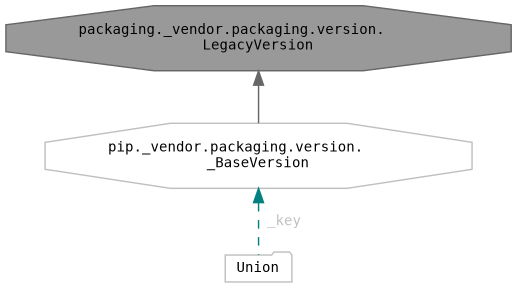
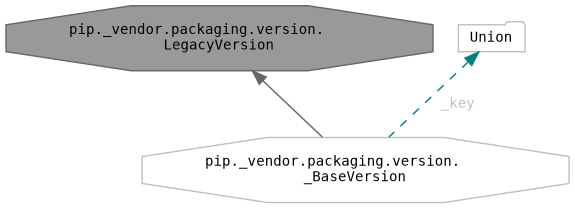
node "packaging._vendor.packaging.version. LegacyVersion": label "packaging._vendor.packaging.version. LegacyVersion" -> "pip._vendor.packaging.version. LegacyVersion"
edge "Union" -> "pip._vendor.packaging.version. _BaseVersion": reversed
